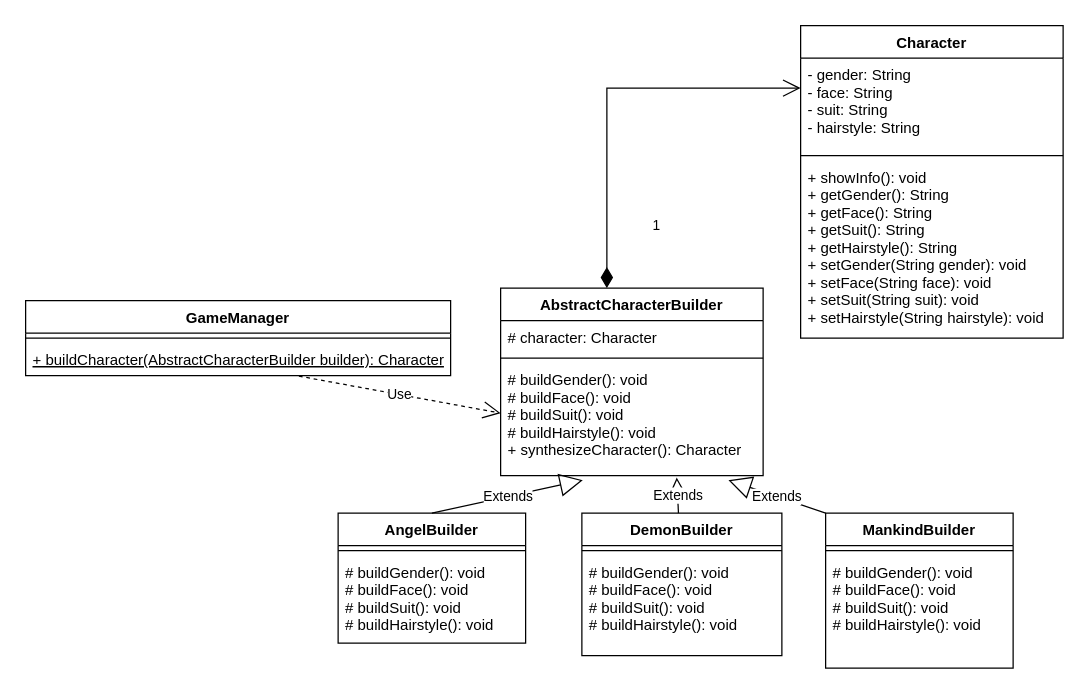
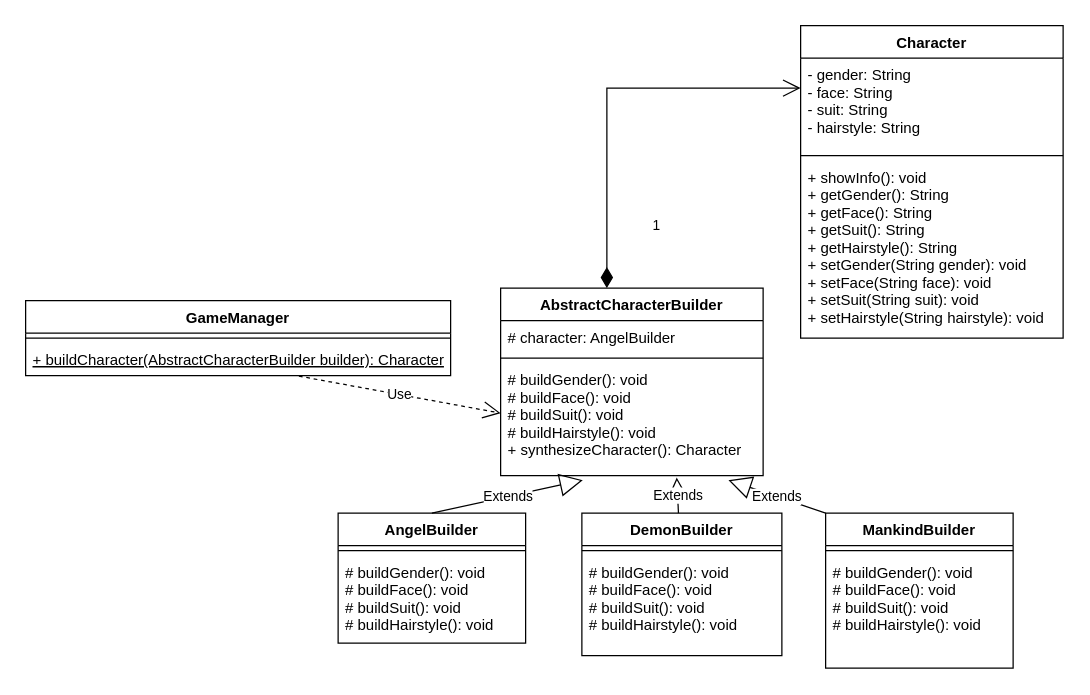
node "# character: Character": label "# character: Character" -> "# character: AngelBuilder"
